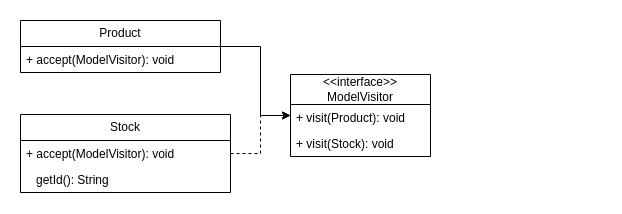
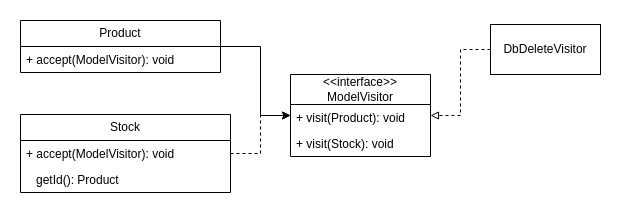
node "DbDeleteVisitor": added
edge "DbDeleteVisitor" -> "<<interface>> ModelVisitor": added
node "getId(): String": label "getId(): String" -> "getId(): Product"
